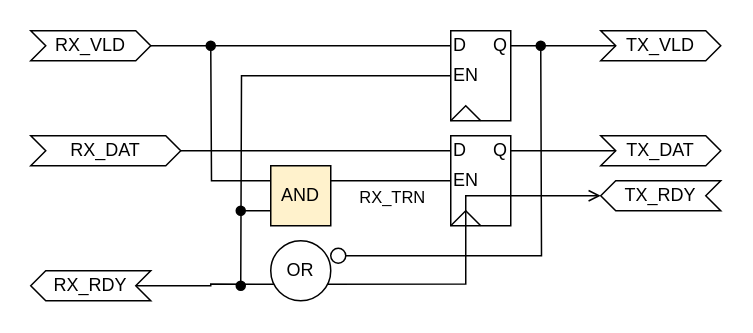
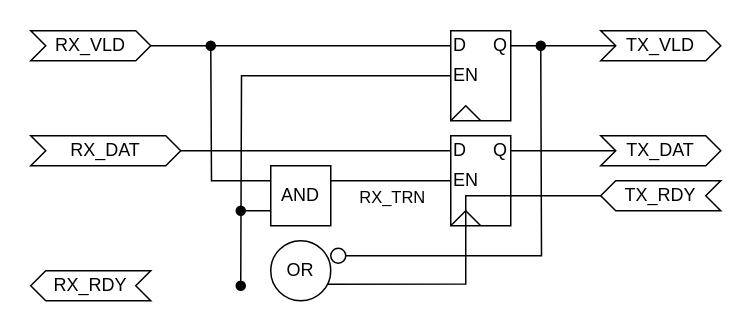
node "AND": fillcolor #fff2cc -> #ffffff
edge "OR" -> "TX_RDY": arrowhead open -> none
edge "OR" -- "RX_RDY": removed
